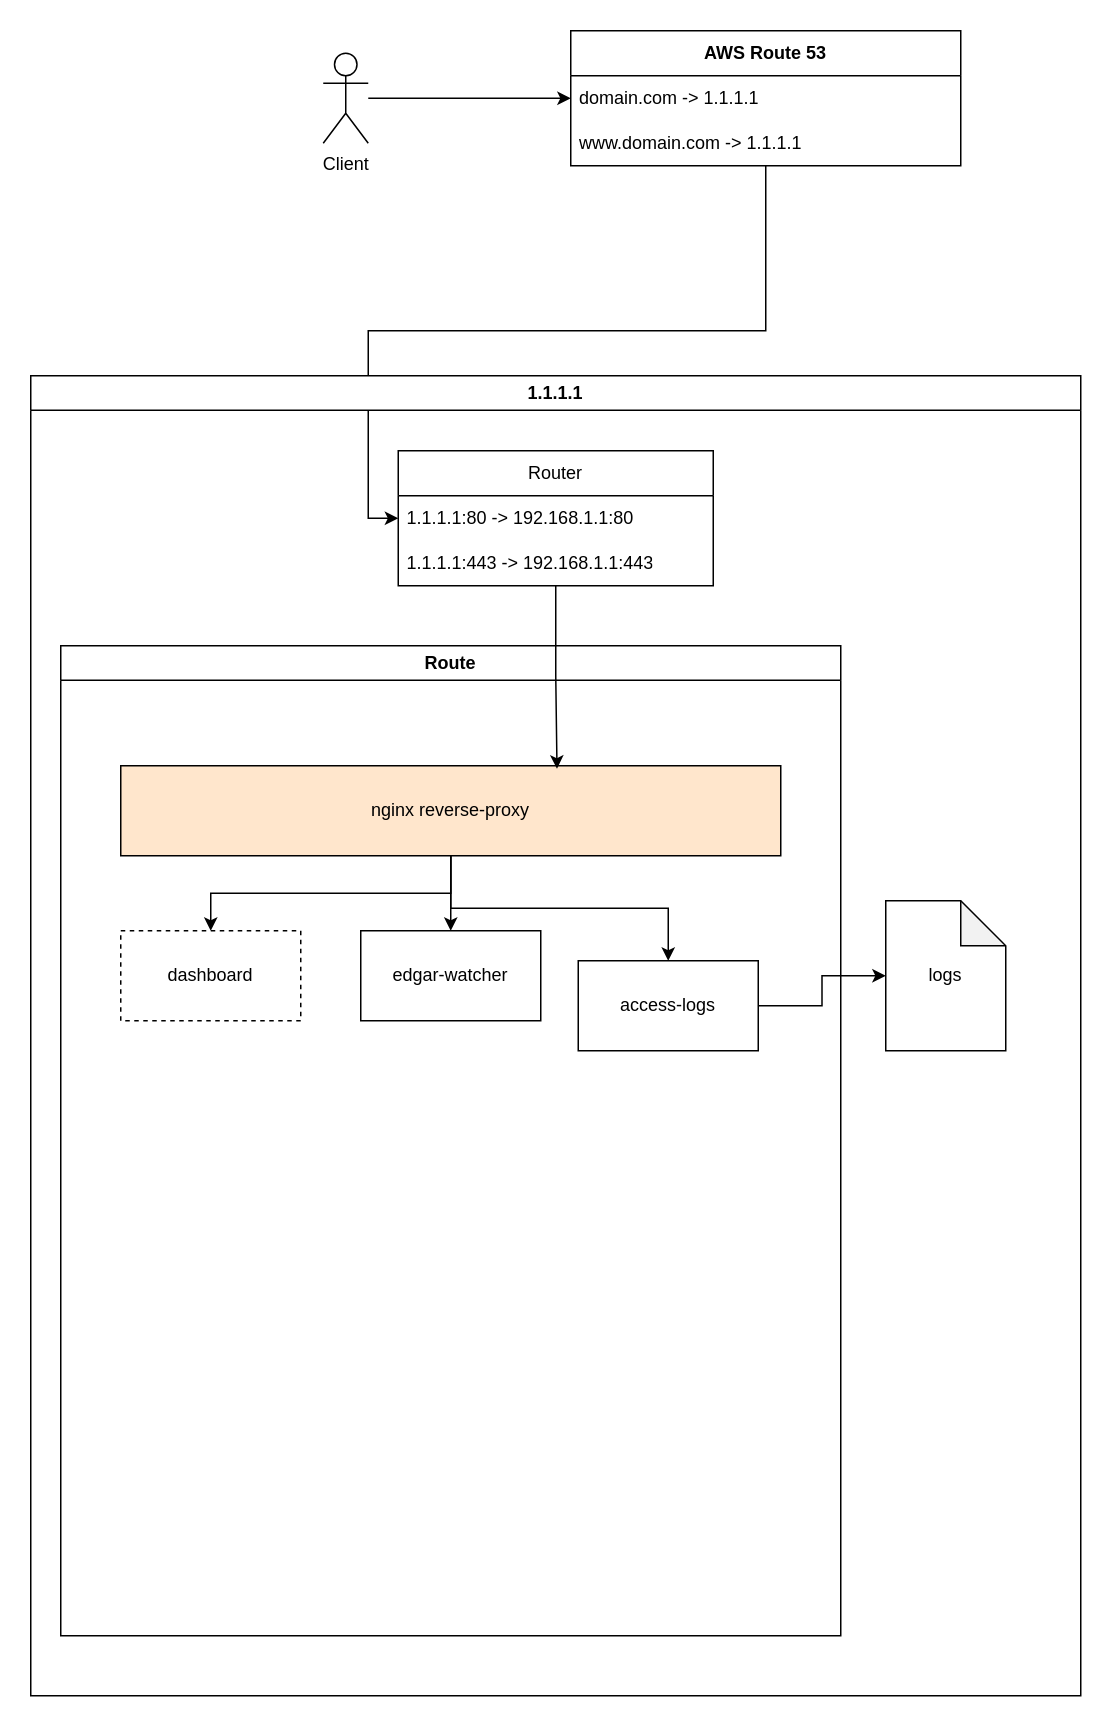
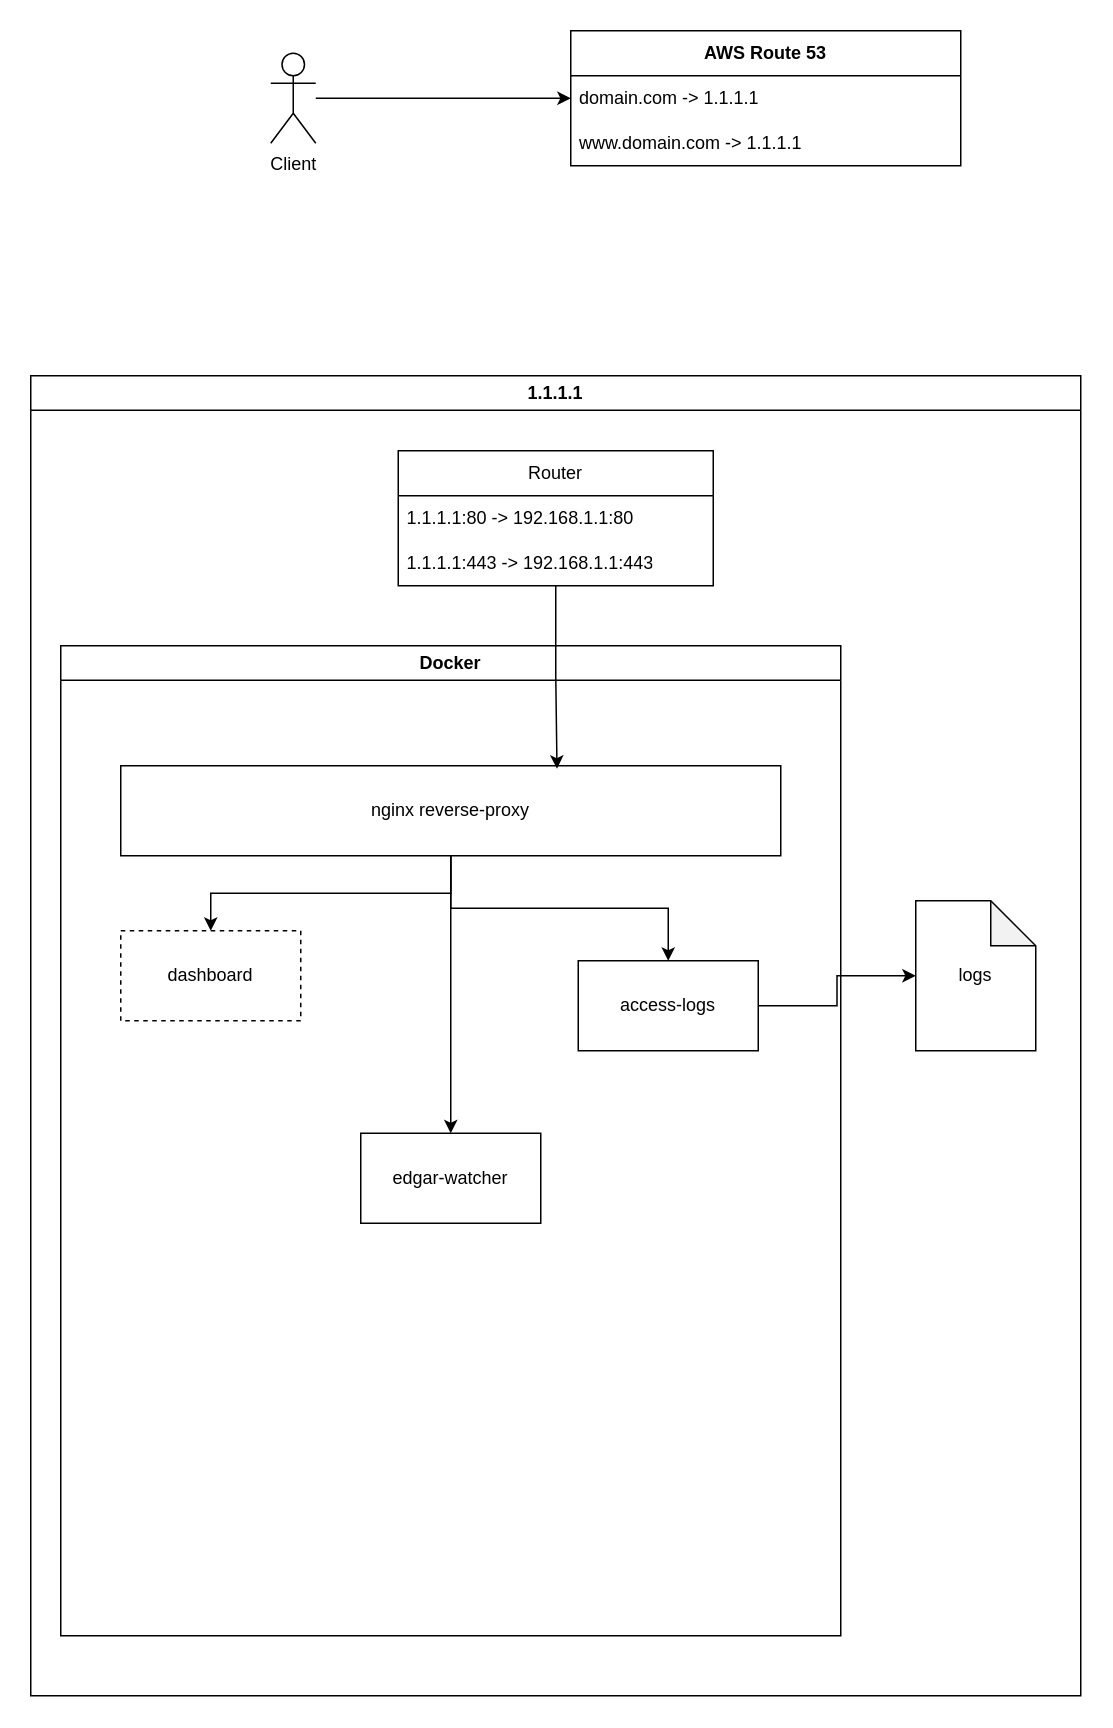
node "Client": moved (346, 98) -> (293, 98)
edge "AWS Route 53" -> "1.1.1.1:80 -> 192.168.1.1:80": removed
node "Route": label "Route" -> "Docker"
node "nginx reverse-proxy": fillcolor #ffe6cc -> #ffffff
node "edgar-watcher": moved (451, 976) -> (451, 1178)
node "logs": moved (946, 976) -> (976, 976)
